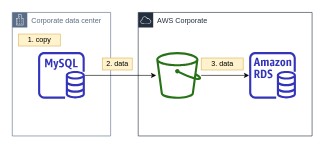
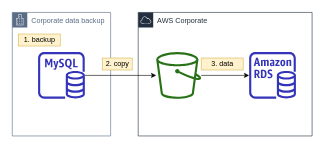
node "Corporate data center": label "Corporate data center" -> "Corporate data backup"
node "1. copy": label "1. copy" -> "1. backup"
node "2. data": label "2. data" -> "2. copy"
